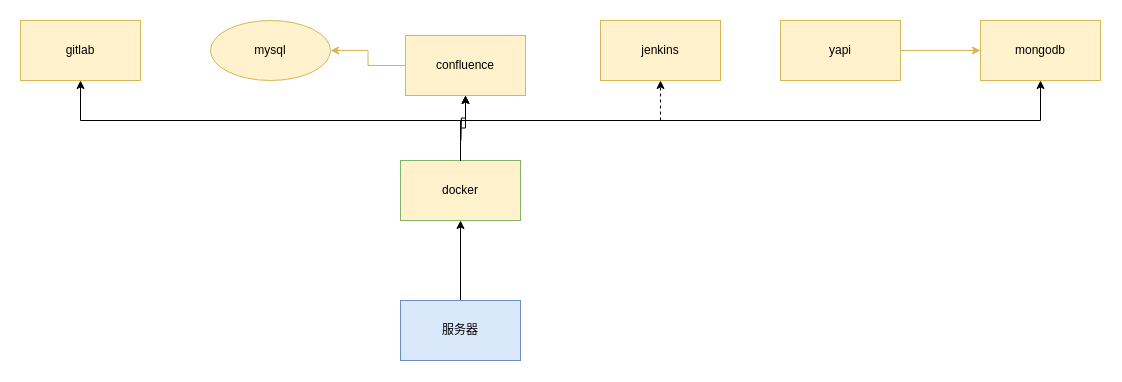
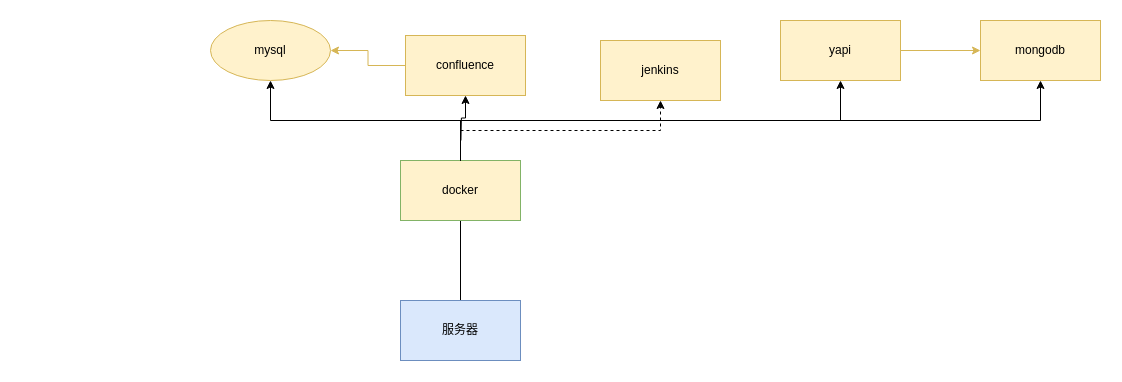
node "gitlab": removed
node "jenkins": moved (661, 51) -> (661, 71)
edge "docker" -> "yapi": added
edge "docker" -> "gitlab": removed
edge "docker" -> "confluence": now "docker" -> "mysql"
edge "服务器" -> "docker": arrowhead classic -> none
